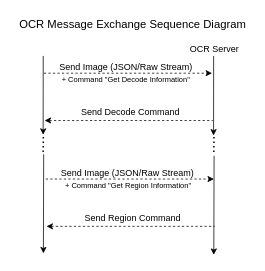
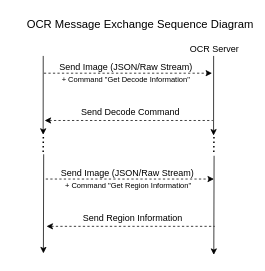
node "OCR Message Exchange Sequence Diagram": moved (132, 24) -> (140, 24)
node "Send Region Command": label "Send Region Command" -> "Send Region Information"
